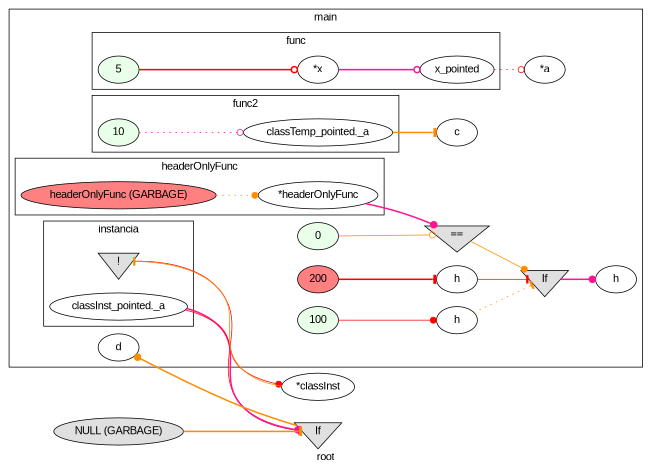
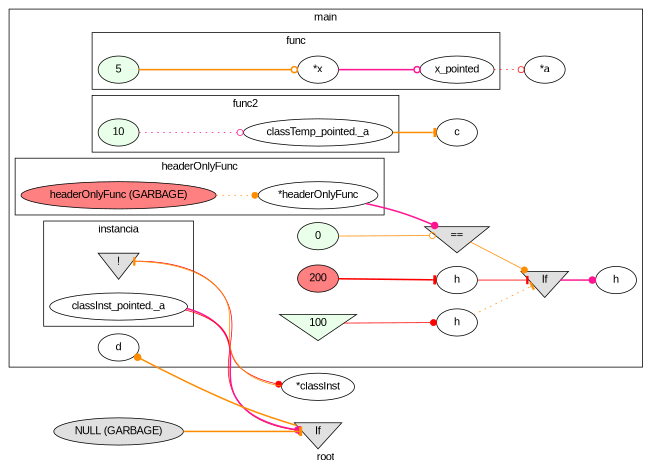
edge "5" -> "*x": color red -> darkorange
node "100": shape ellipse -> invtriangle
